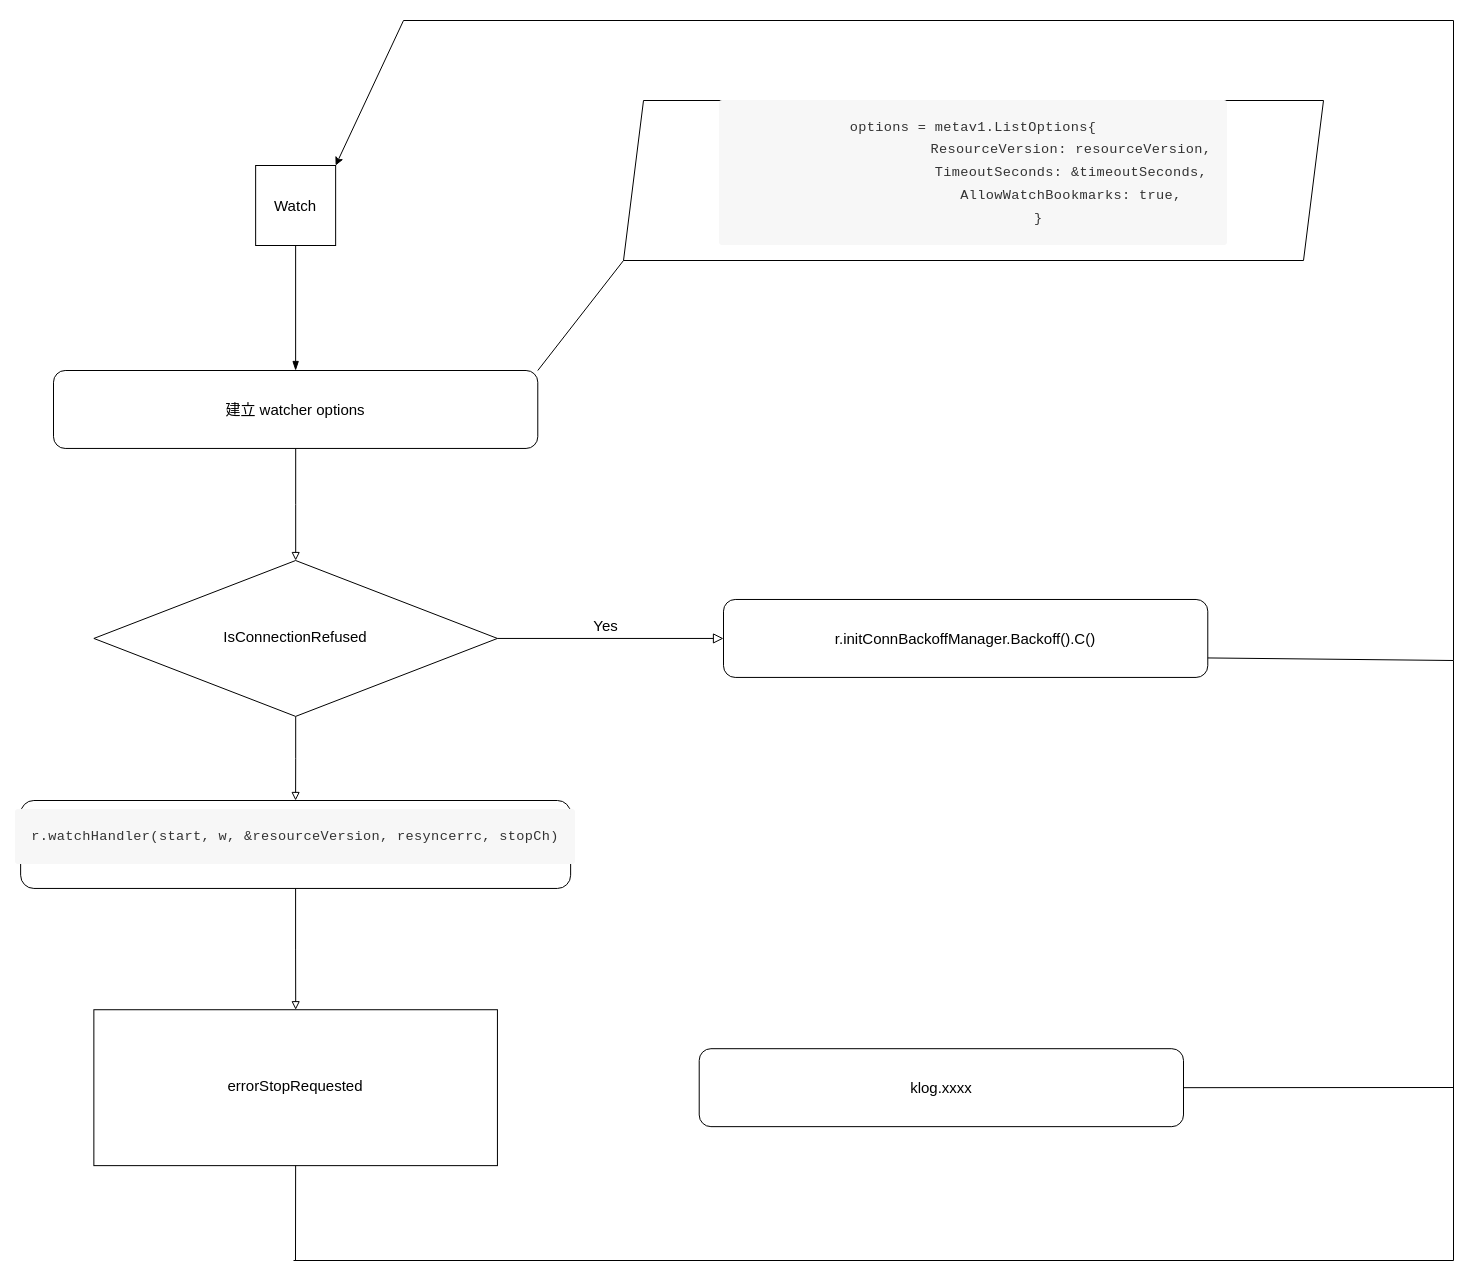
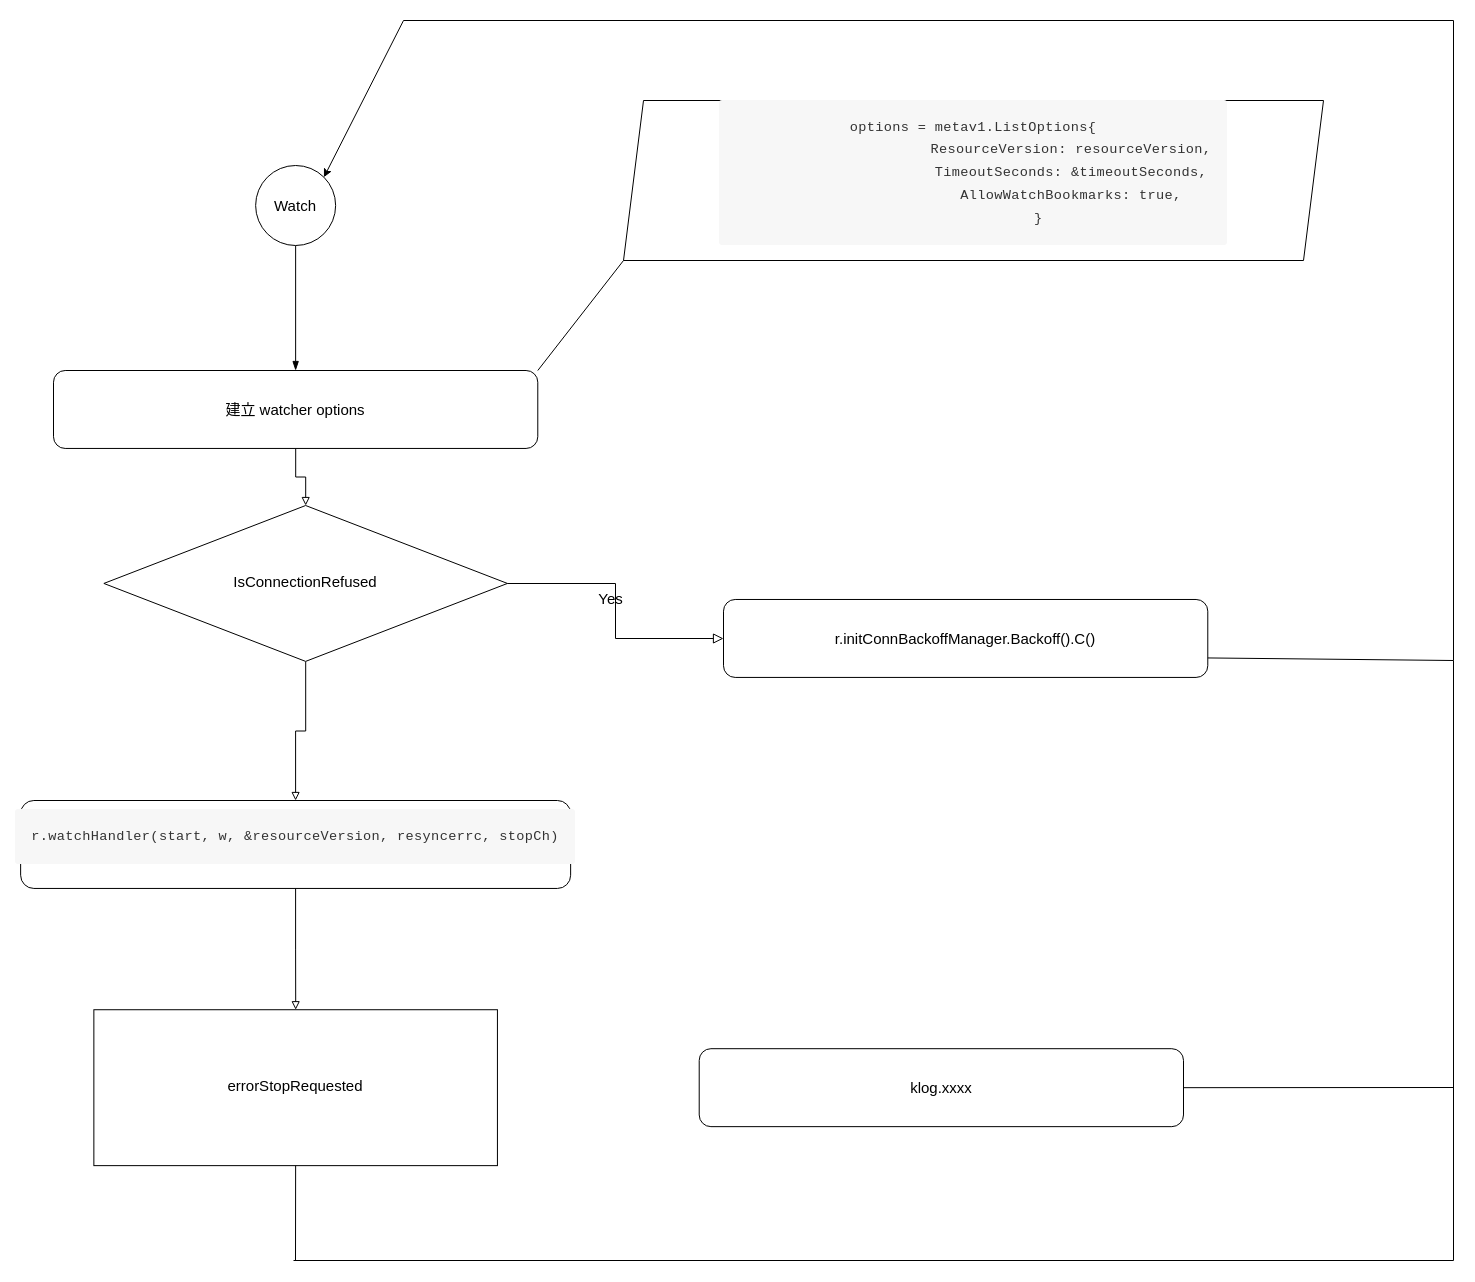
node "Watch": shape rectangle -> ellipse
node "IsConnectionRefused": moved (296, 638) -> (306, 583)
